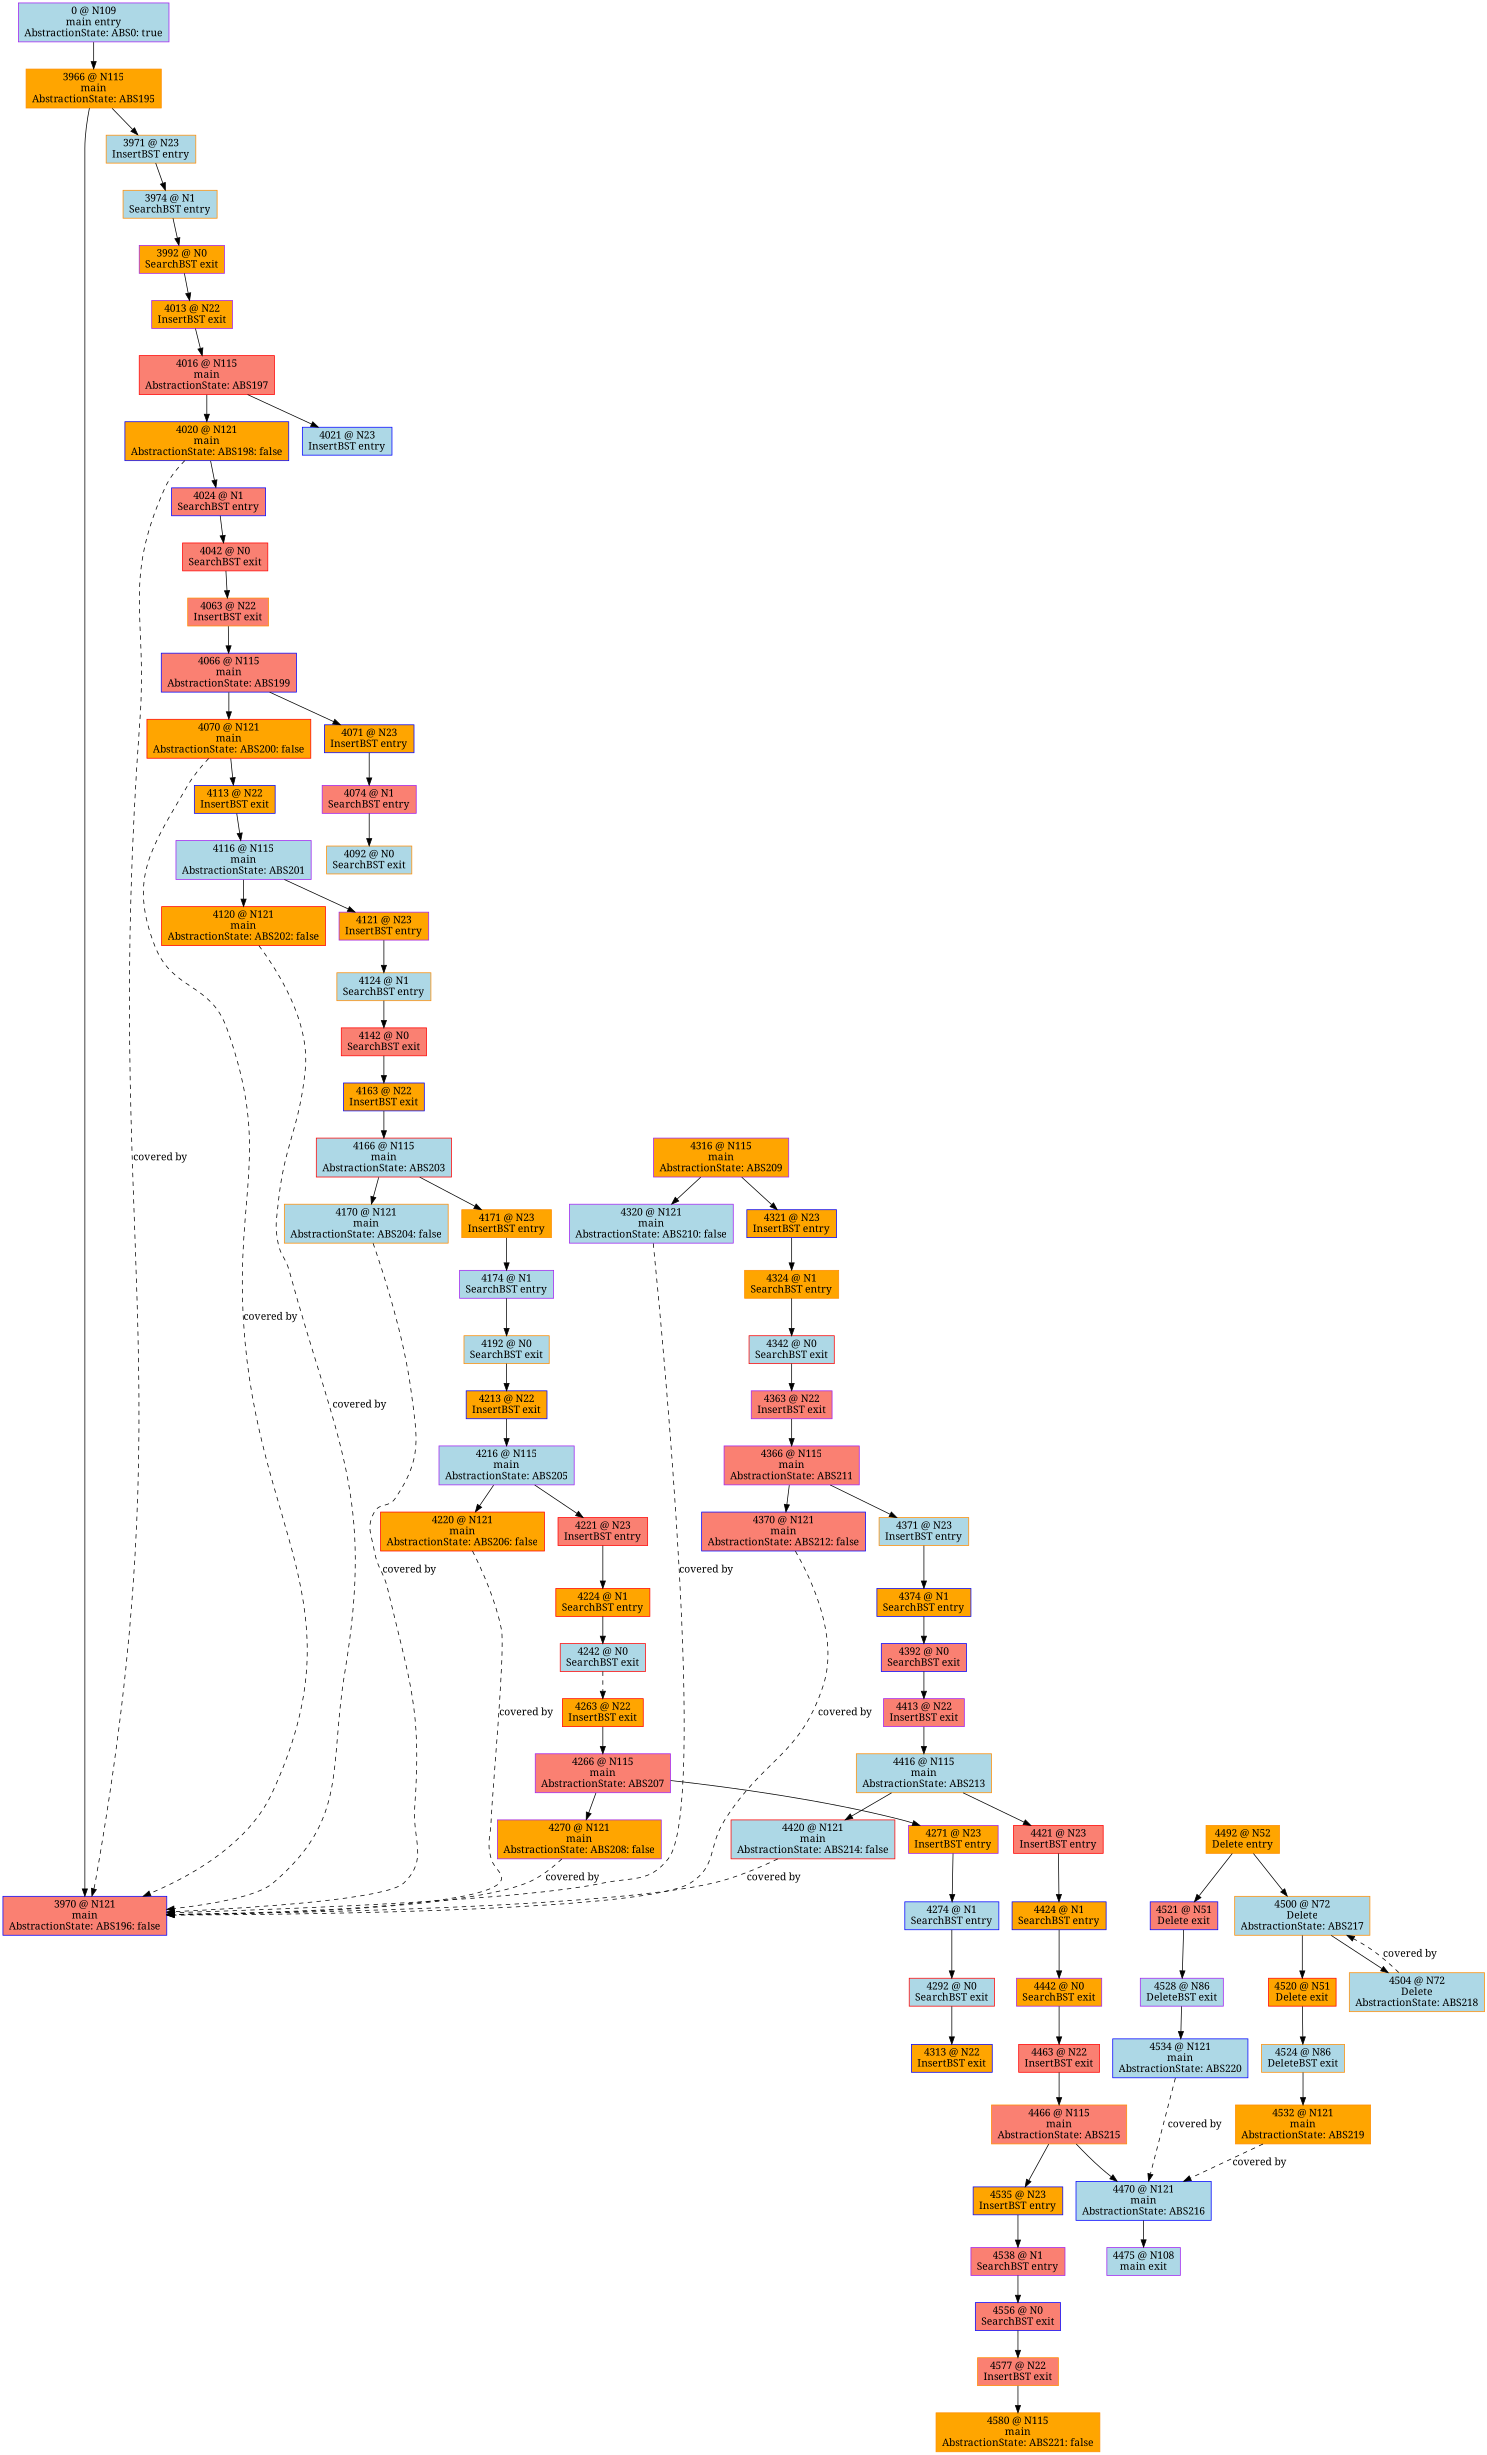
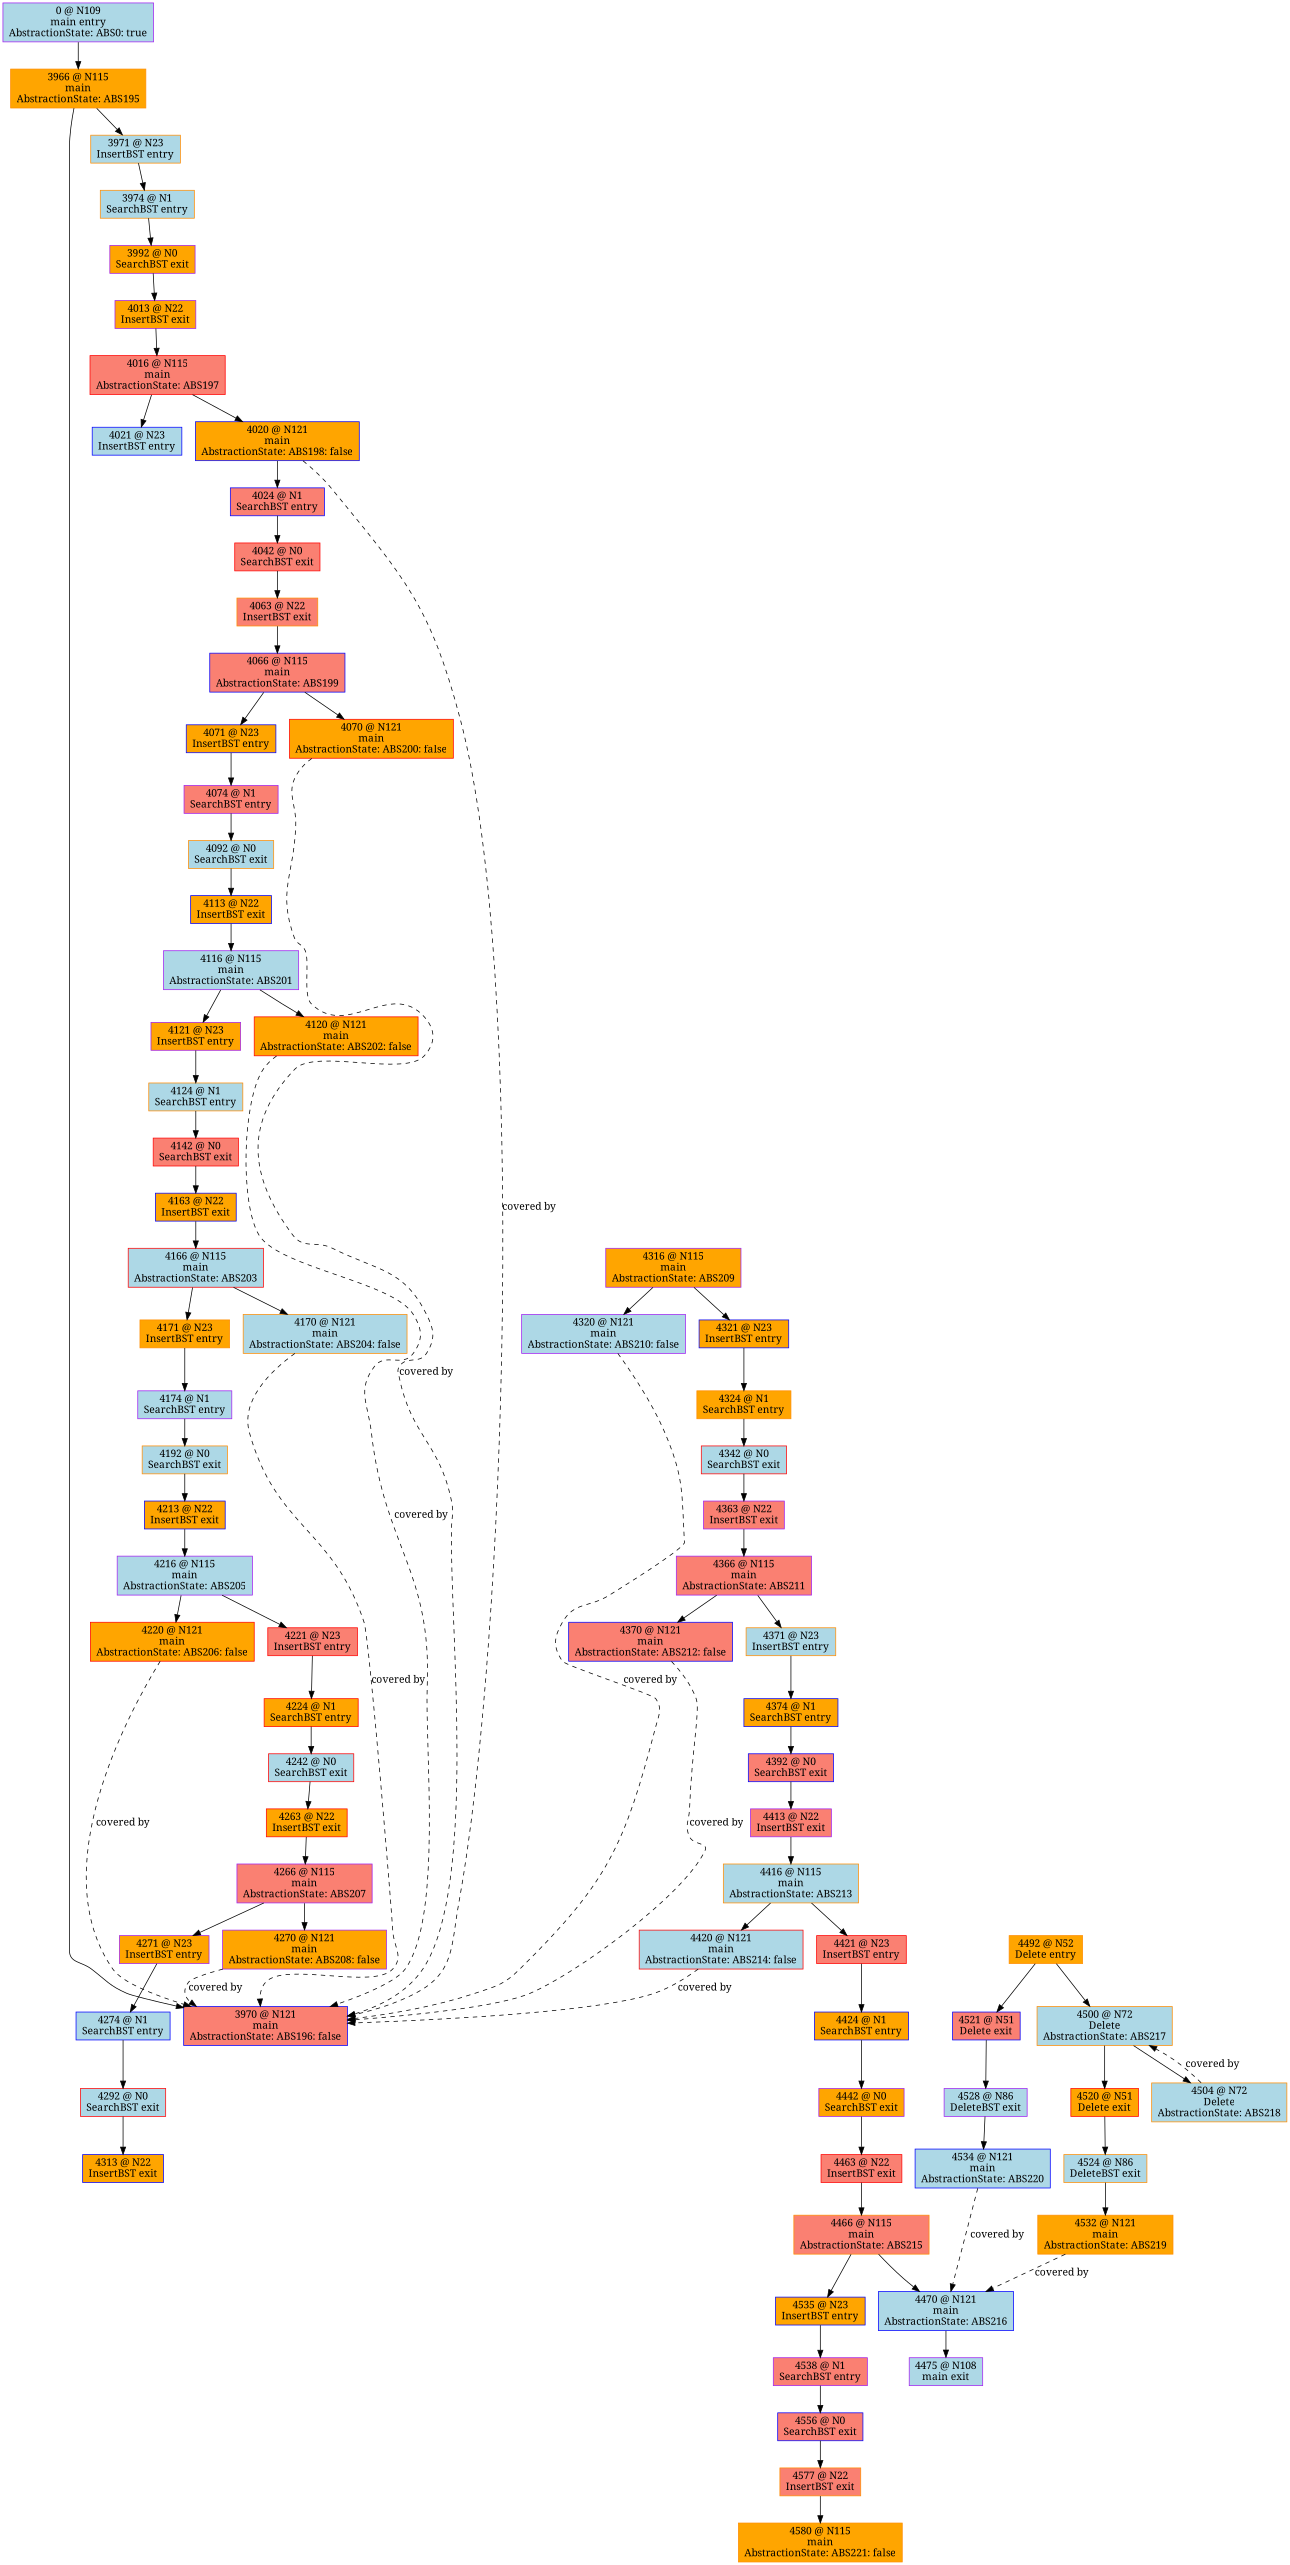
edge "4070 @ N121 main AbstractionState: ABS200: false" -> "4113 @ N22 InsertBST exit": now "4092 @ N0 SearchBST exit" -> "4113 @ N22 InsertBST exit"
edge "4242 @ N0 SearchBST exit" -> "4263 @ N22 InsertBST exit": style dashed -> solid
